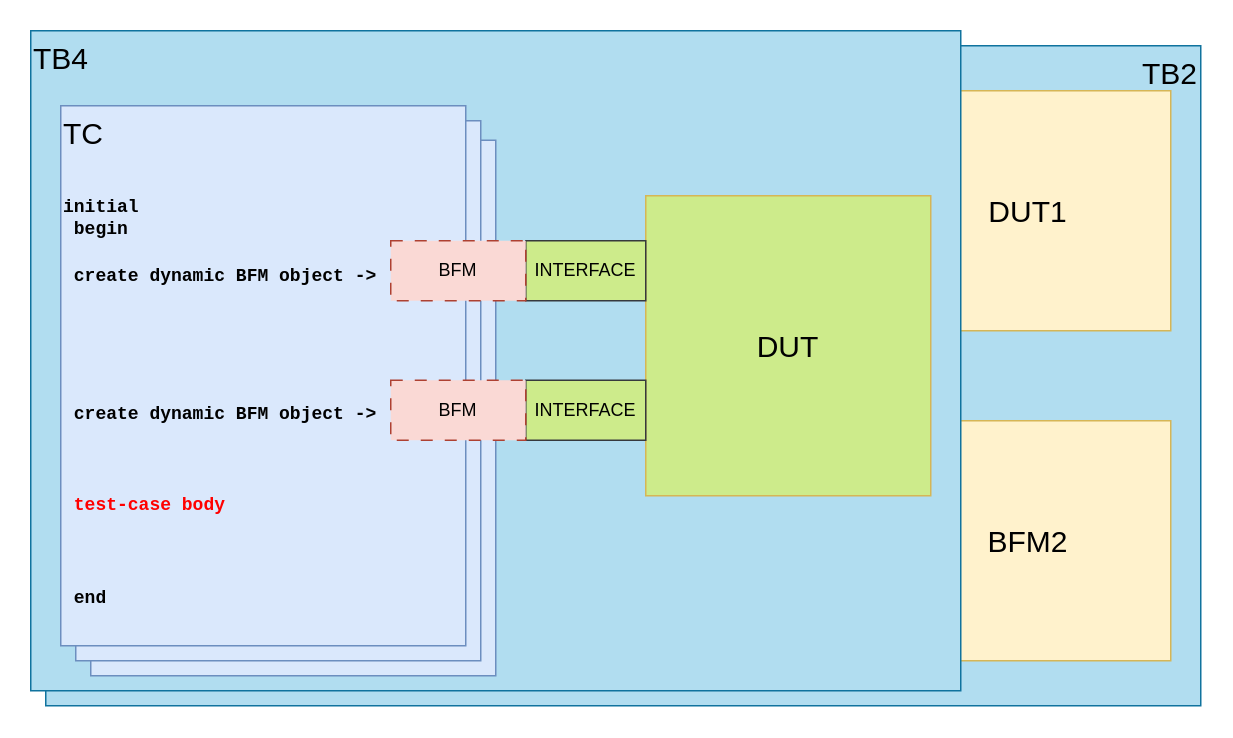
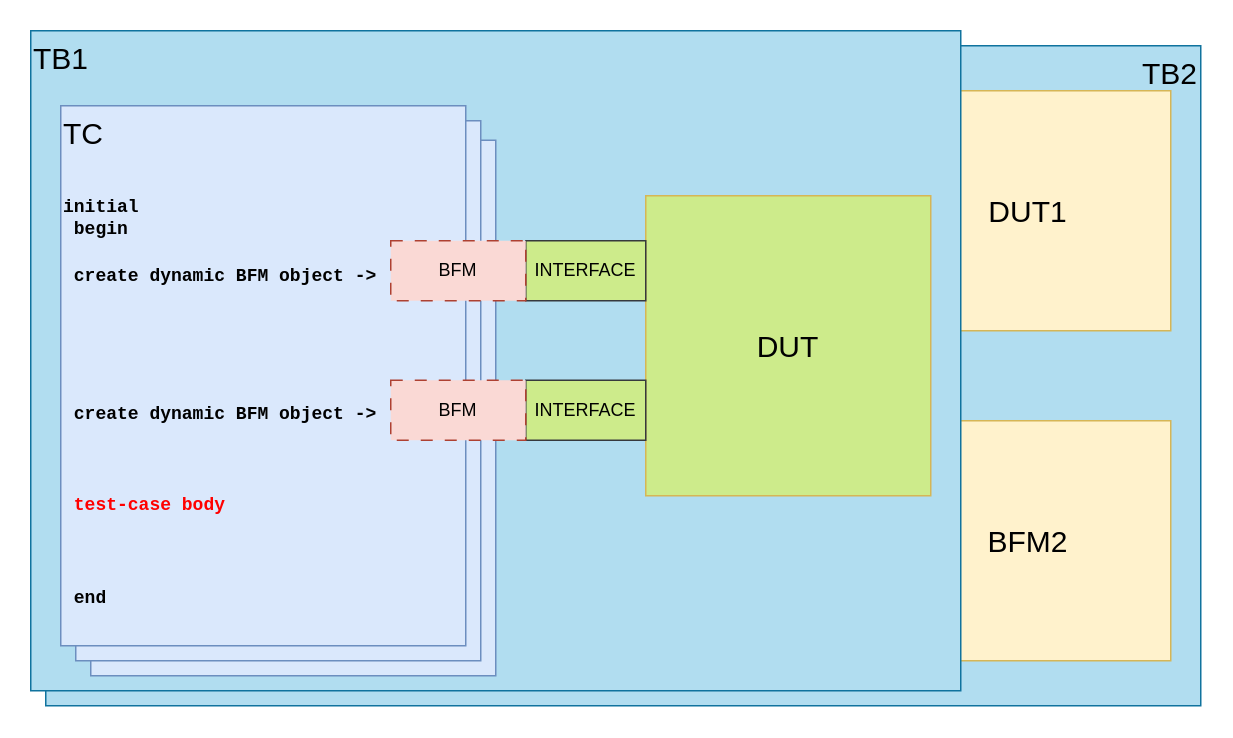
node "TB4": label "TB4" -> "TB1"
